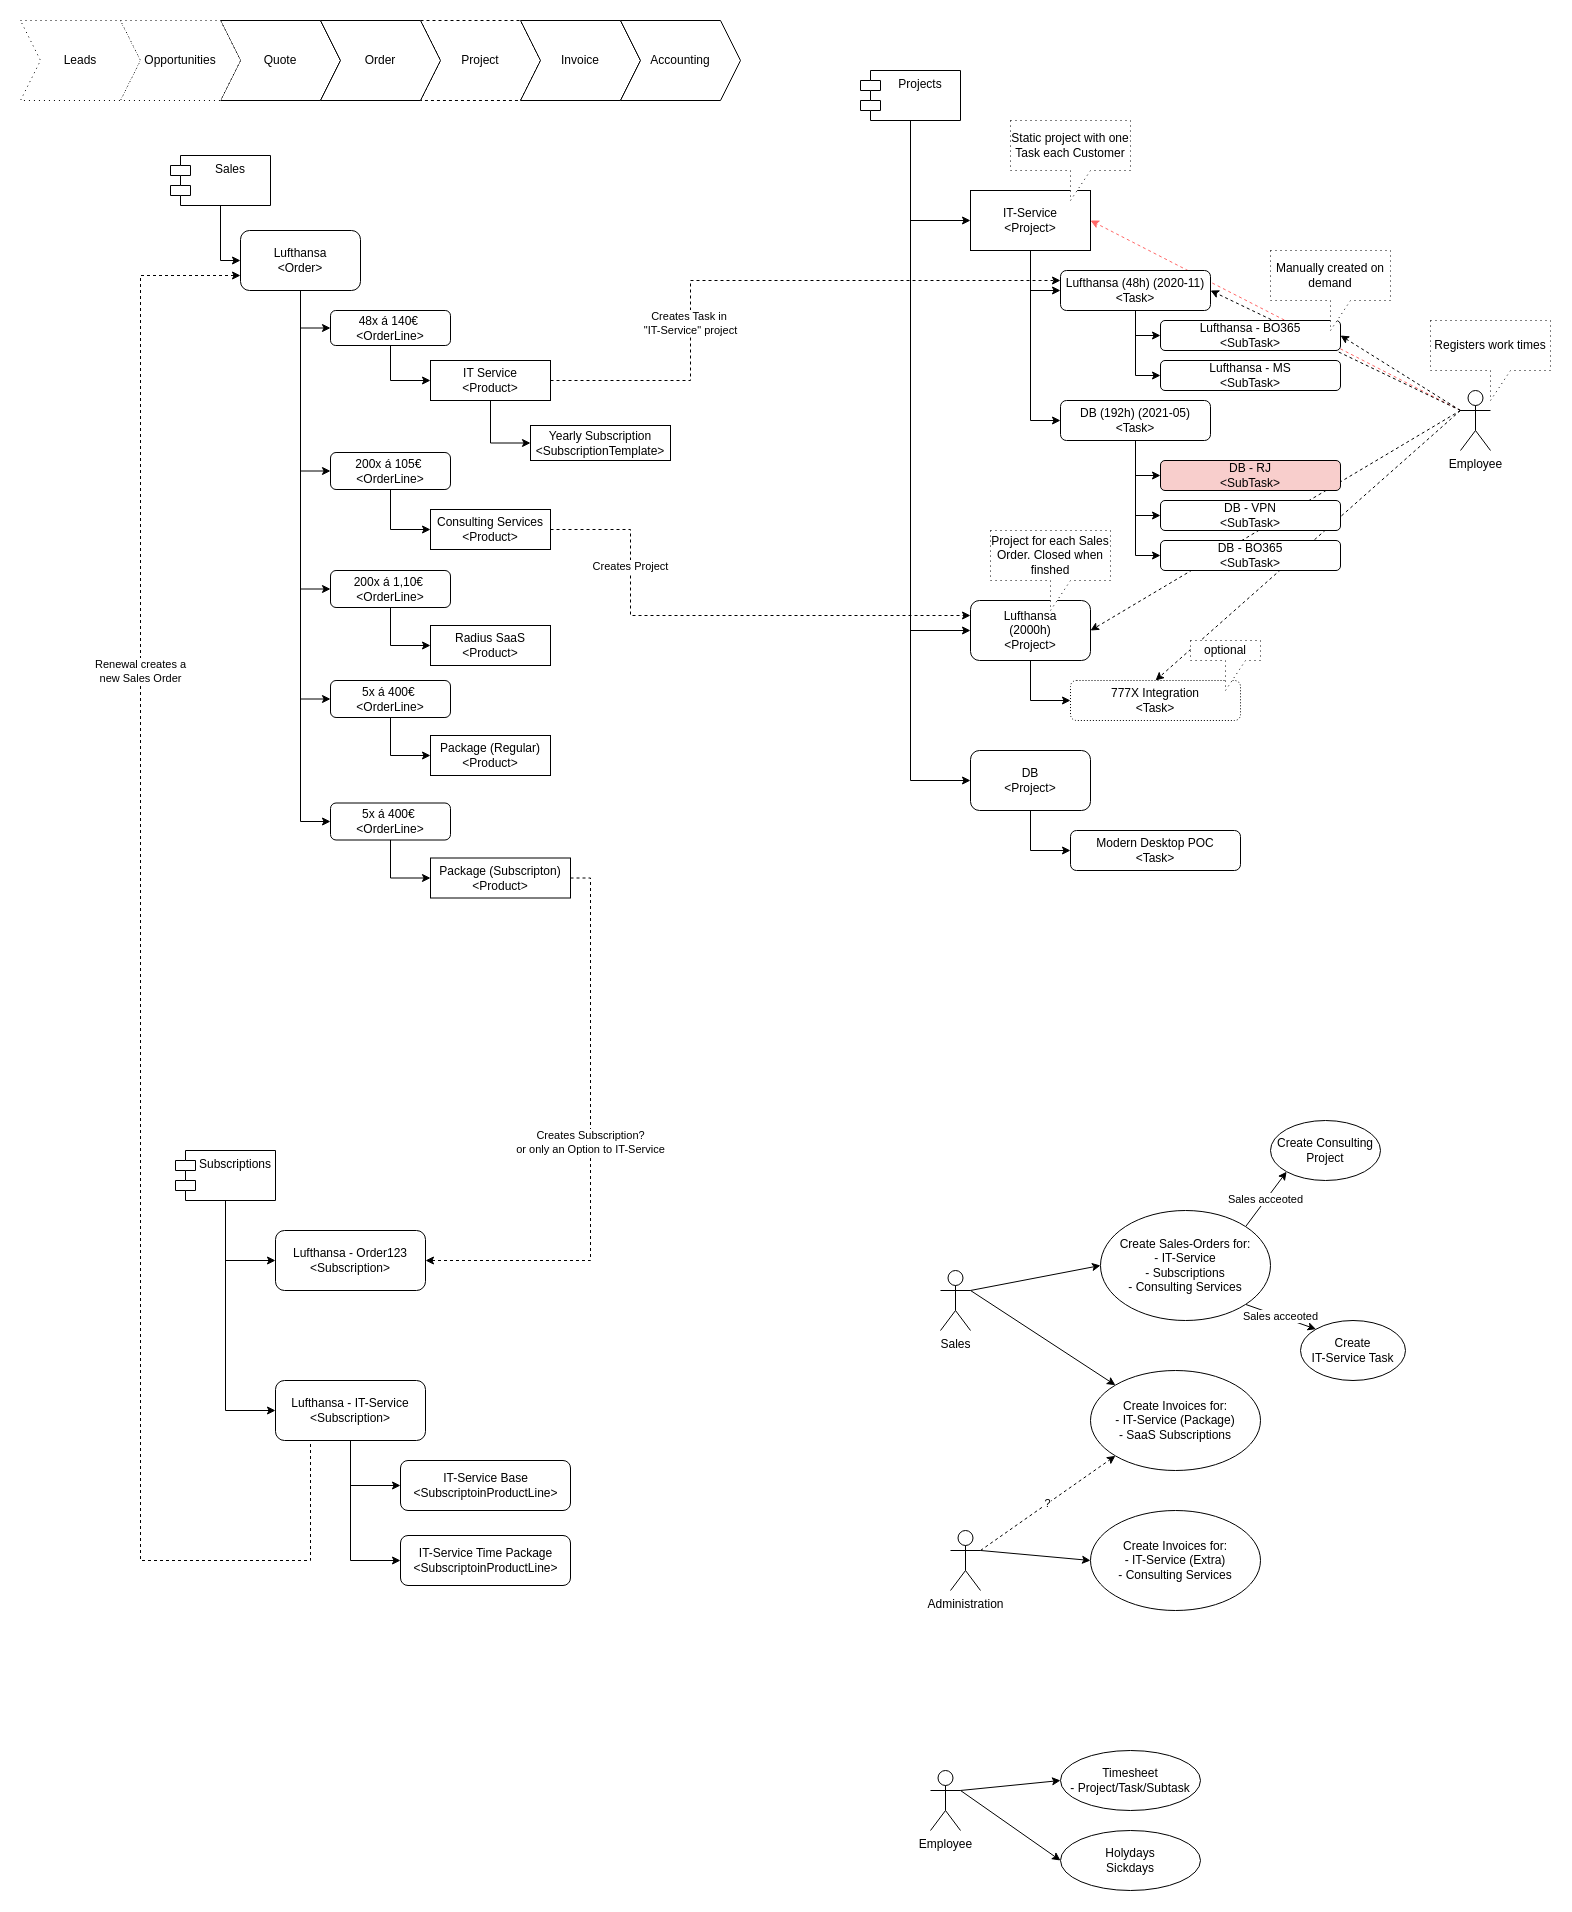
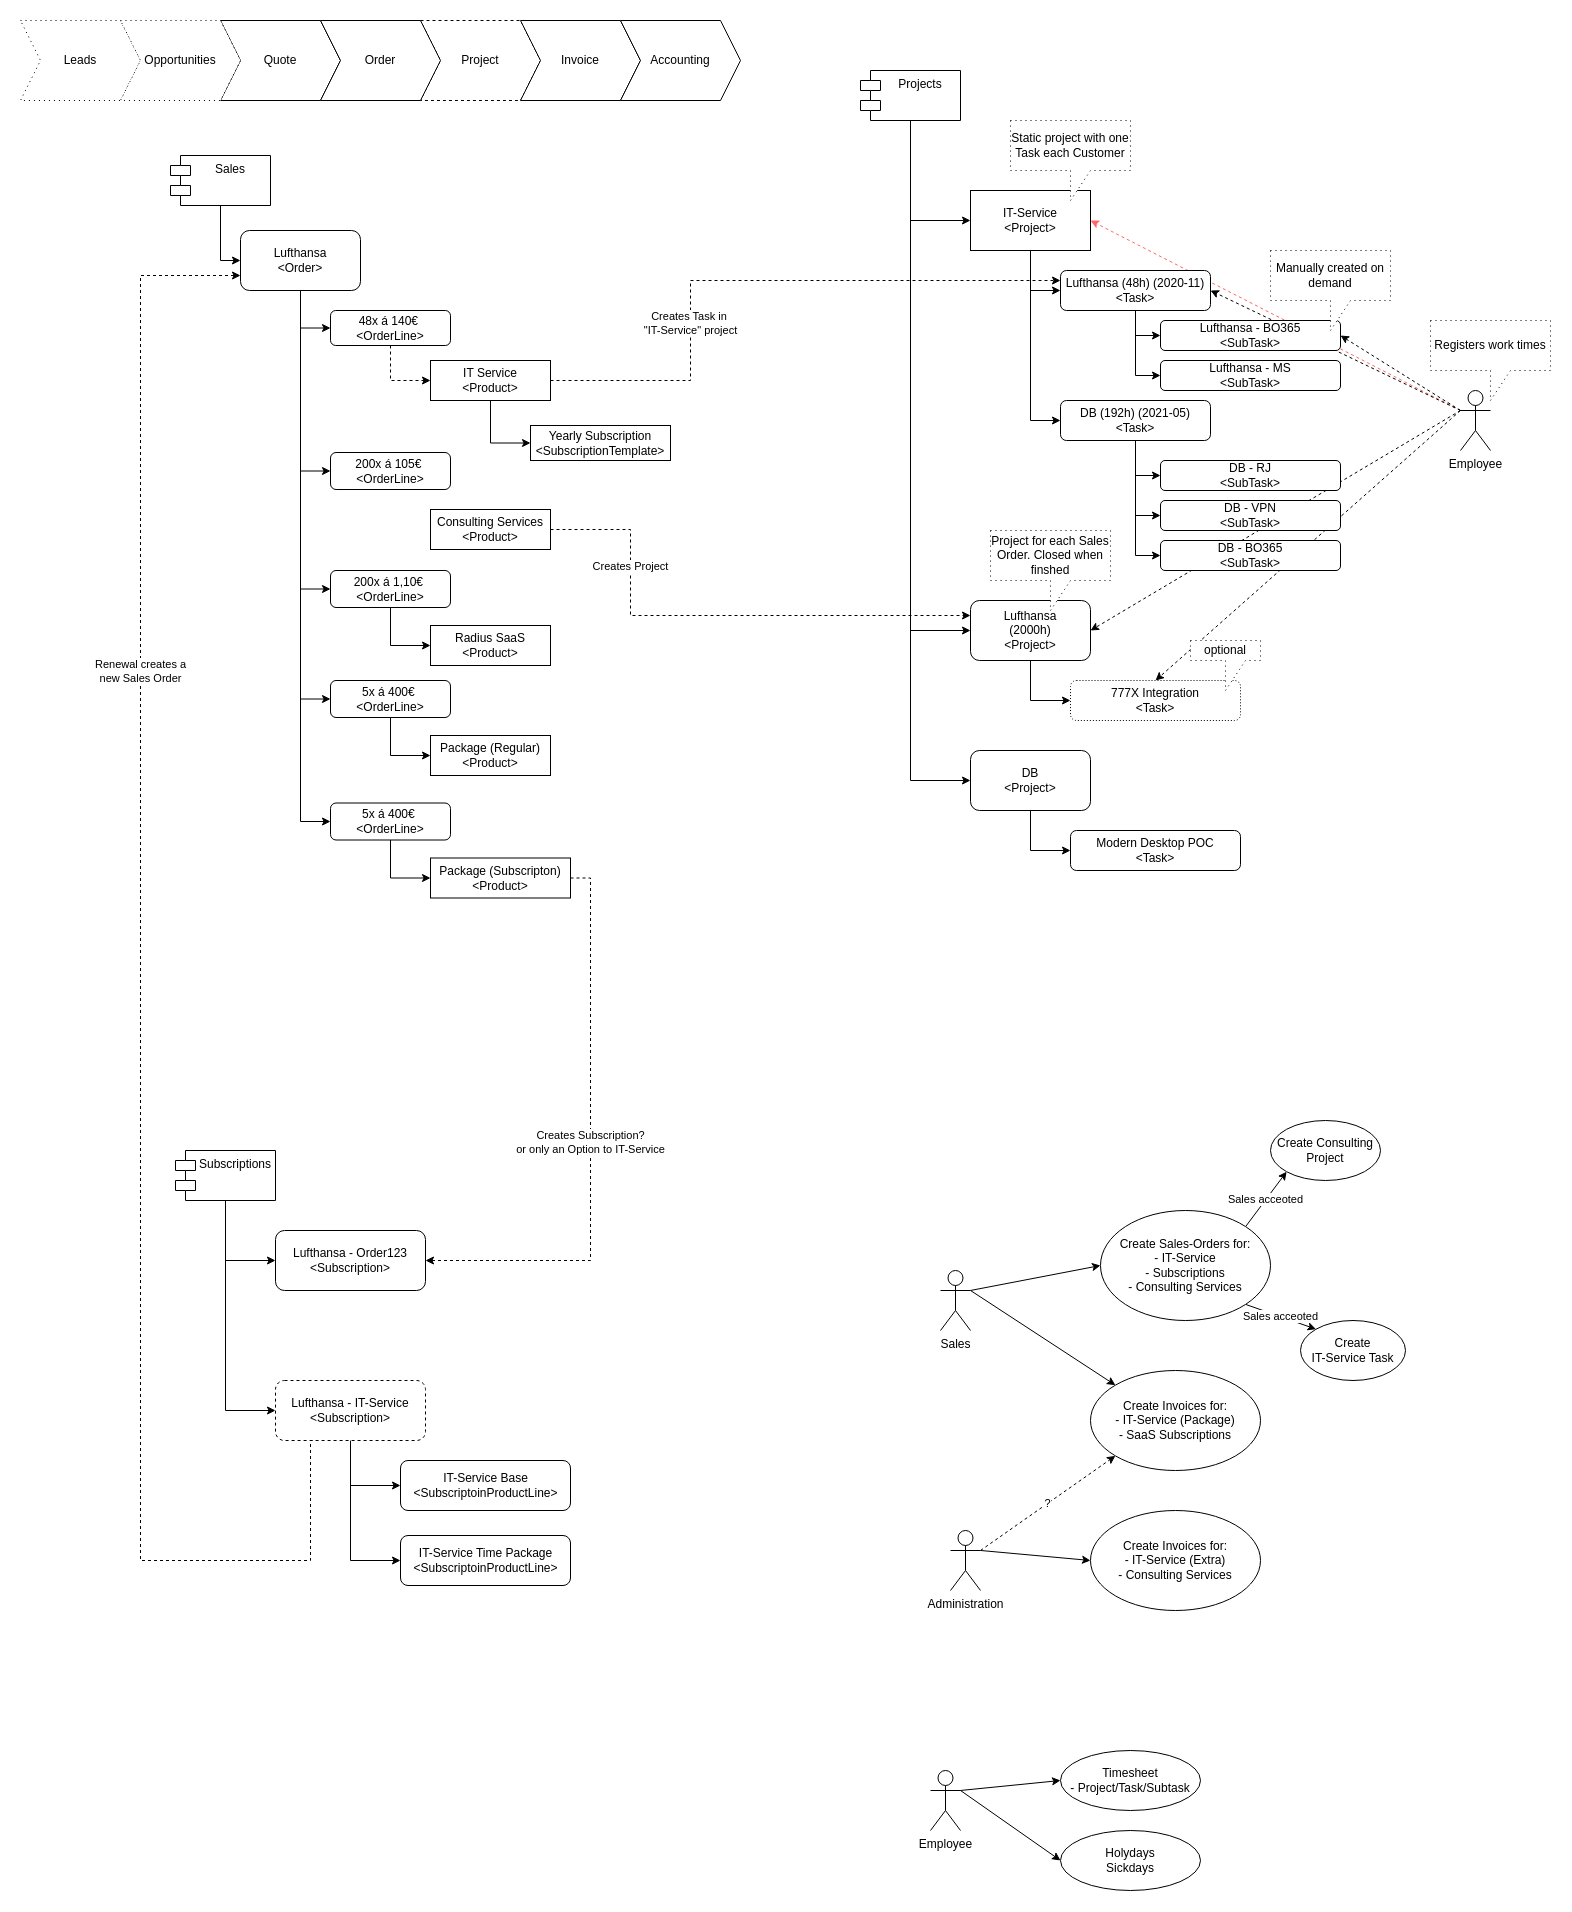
edge "48x á 140€ <OrderLine>" -> "IT Service <Product>": style solid -> dashed
node "DB - RJ <SubTask>": fillcolor #f8cecc -> #ffffff
edge "200x á 105€ <OrderLine>" -> "Consulting Services <Product>": removed
node "Lufthansa - IT-Service <Subscription>": style solid -> dashed
